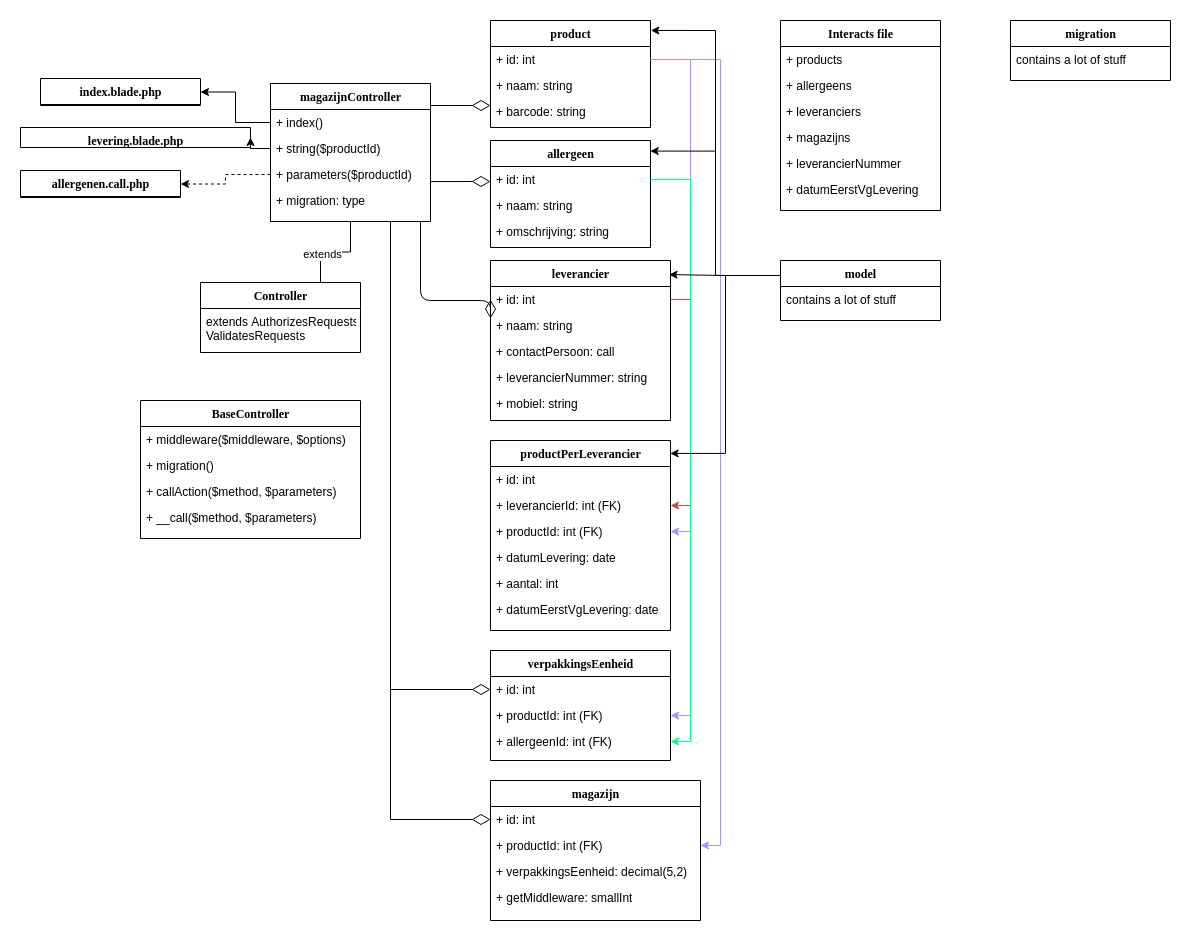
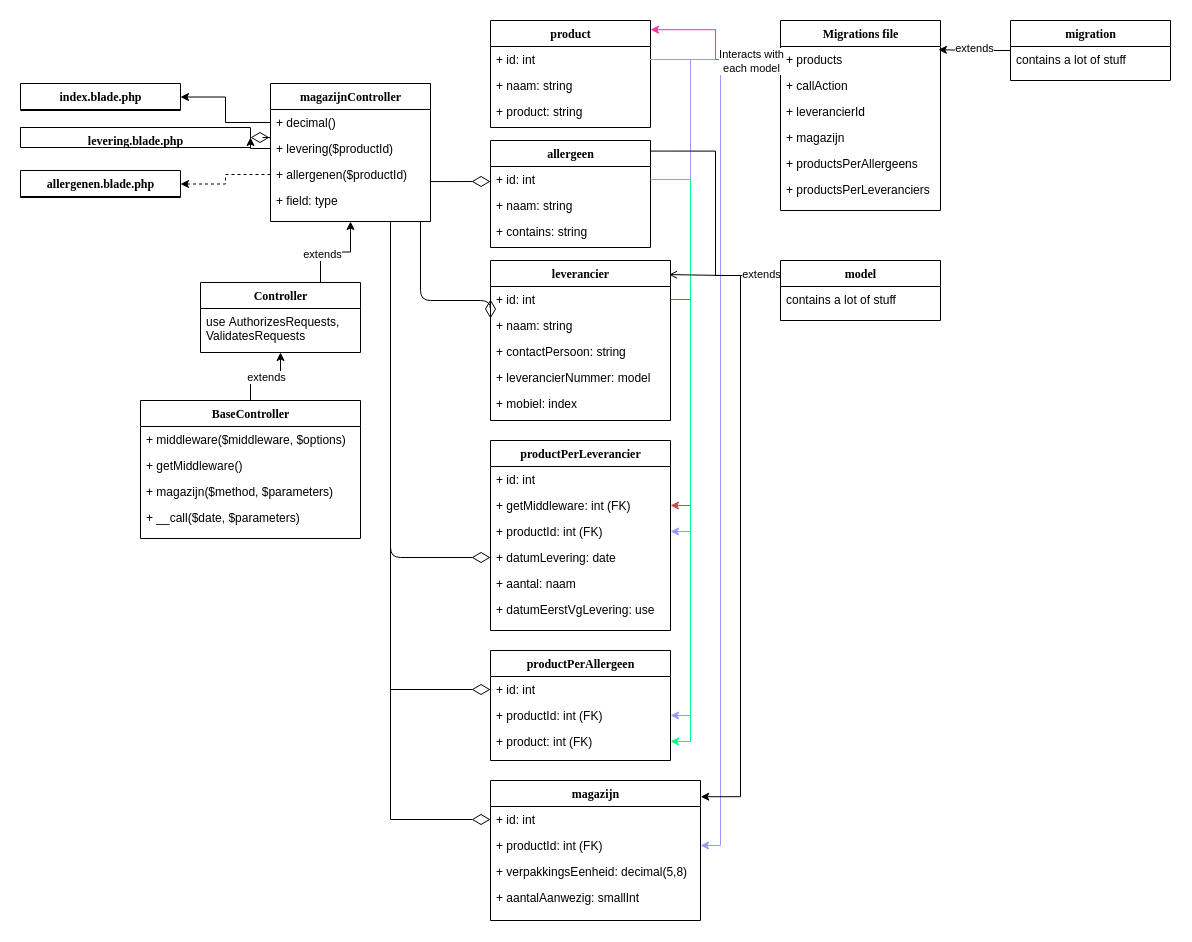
node "Interacts file": label "Interacts file" -> "Migrations file"
edge "migration" -> "+ products": added, label "extends"
edge "+ products" -> "product": added, label "Interacts with each model"
node "+ allergeens": label "+ allergeens" -> "+ callAction"
node "index.blade.php": moved (121, 92) -> (101, 97)
edge "magazijnController" -> "product": now "magazijnController" -> "levering.blade.php"
edge "model" -> "product": removed
node "+ barcode: string": label "+ barcode: string" -> "+ product: string"
node "+ leveranciers": label "+ leveranciers" -> "+ leverancierId"
node "+ index()": label "+ index()" -> "+ decimal()"
node "+ magazijns": label "+ magazijns" -> "+ magazijn"
node "+ string($productId)": label "+ string($productId)" -> "+ levering($productId)"
edge "model" -> "allergeen": arrowhead classic -> none
node "+ leverancierNummer": label "+ leverancierNummer" -> "+ productsPerAllergeens"
node "+ parameters($productId)": label "+ parameters($productId)" -> "+ allergenen($productId)"
node "allergenen.call.php": label "allergenen.call.php" -> "allergenen.blade.php"
node "+ datumEerstVgLevering": label "+ datumEerstVgLevering" -> "+ productsPerLeveranciers"
node "+ migration: type": label "+ migration: type" -> "+ field: type"
edge "magazijnController" -- "Controller": arrowhead none -> classic
node "+ omschrijving: string": label "+ omschrijving: string" -> "+ contains: string"
edge "model" -> "leverancier": arrowhead classic -> open
node "extends AuthorizesRequests, ValidatesRequests": label "extends AuthorizesRequests, ValidatesRequests" -> "use AuthorizesRequests, ValidatesRequests"
node "+ contactPersoon: call": label "+ contactPersoon: call" -> "+ contactPersoon: string"
edge "BaseController" -> "Controller": added, label "extends"
node "+ leverancierNummer: string": label "+ leverancierNummer: string" -> "+ leverancierNummer: model"
edge "model" -> "productPerLeverancier": removed
node "+ mobiel: string": label "+ mobiel: string" -> "+ mobiel: index"
node "+ migration()": label "+ migration()" -> "+ getMiddleware()"
node "+ callAction($method, $parameters)": label "+ callAction($method, $parameters)" -> "+ magazijn($method, $parameters)"
node "+ leverancierId: int (FK)": label "+ leverancierId: int (FK)" -> "+ getMiddleware: int (FK)"
node "+ __call($method, $parameters)": label "+ __call($method, $parameters)" -> "+ __call($date, $parameters)"
edge "model" -> "magazijn": added, label "extends"
edge "magazijnController" -> "+ datumLevering: date": added
node "+ aantal: int": label "+ aantal: int" -> "+ aantal: naam"
node "+ datumEerstVgLevering: date": label "+ datumEerstVgLevering: date" -> "+ datumEerstVgLevering: use"
node "verpakkingsEenheid": label "verpakkingsEenheid" -> "productPerAllergeen"
node "+ allergeenId: int (FK)": label "+ allergeenId: int (FK)" -> "+ product: int (FK)"
node "+ verpakkingsEenheid: decimal(5,2)": label "+ verpakkingsEenheid: decimal(5,2)" -> "+ verpakkingsEenheid: decimal(5,8)"
node "+ getMiddleware: smallInt": label "+ getMiddleware: smallInt" -> "+ aantalAanwezig: smallInt"
